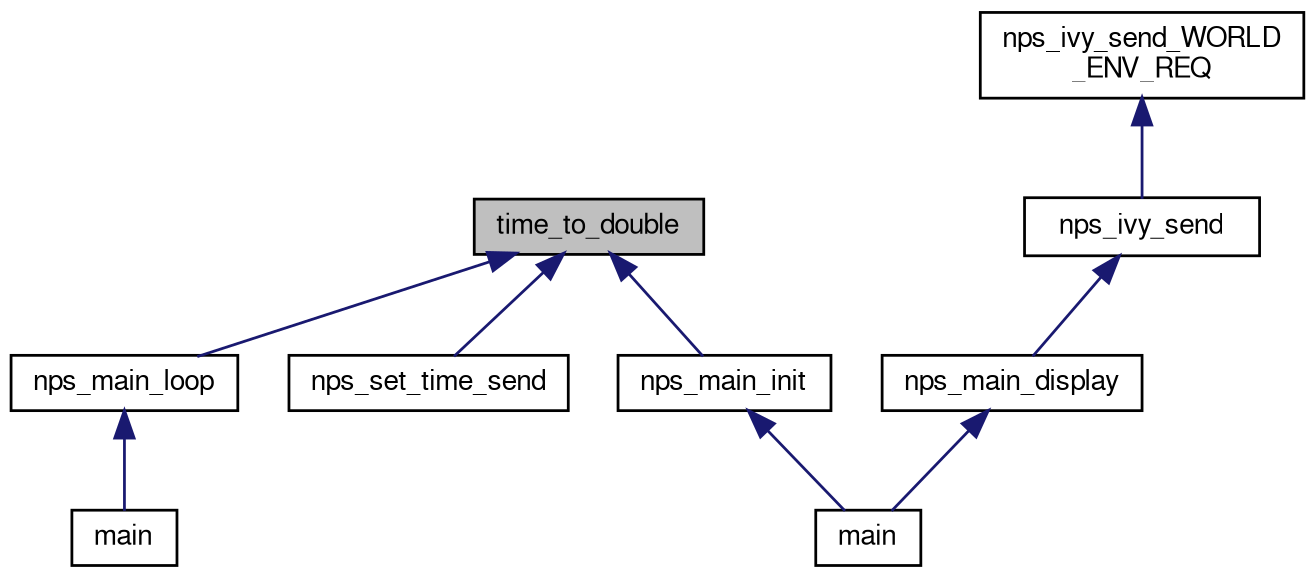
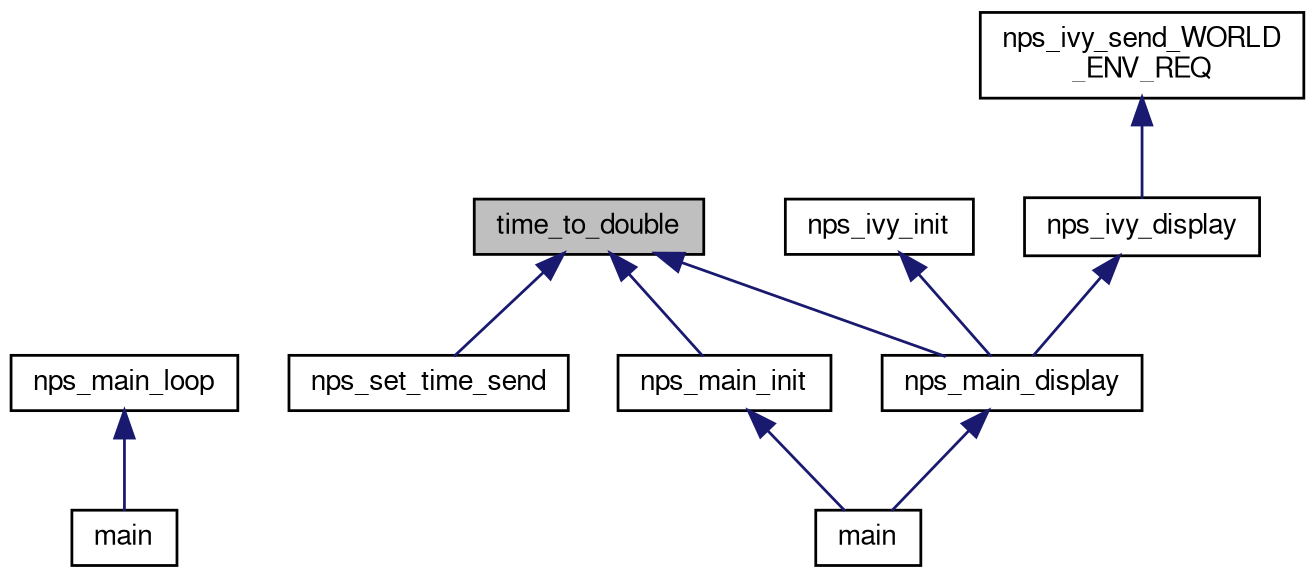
node "nps_ivy_init": added
node "nps_ivy_send": label "nps_ivy_send" -> "nps_ivy_display"
edge "nps_main_loop" -> "time_to_double": now "nps_main_display" -> "time_to_double"
